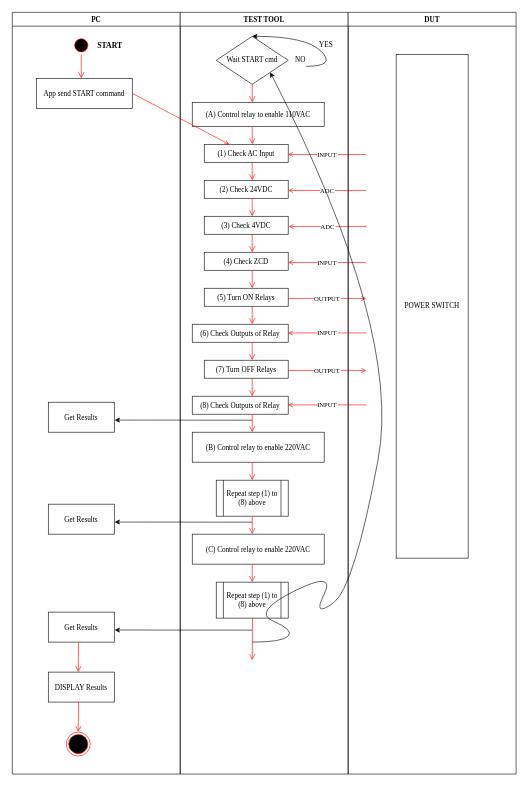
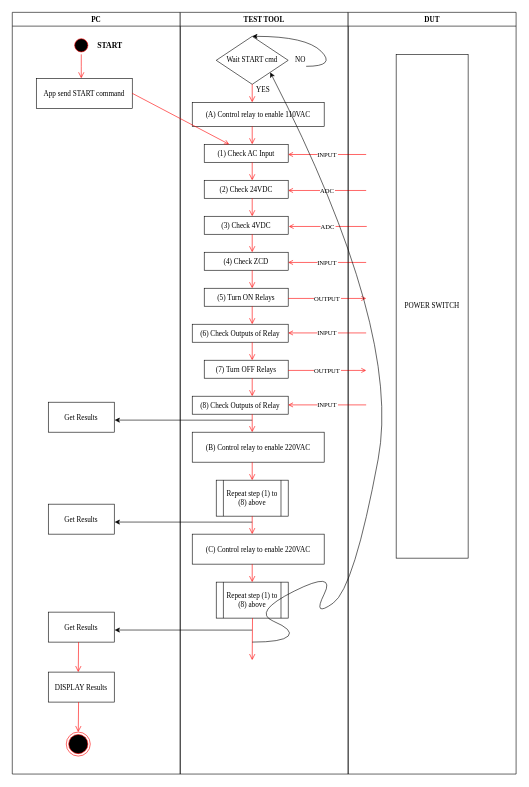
node "YES": moved (330, 45) -> (267, 90)
